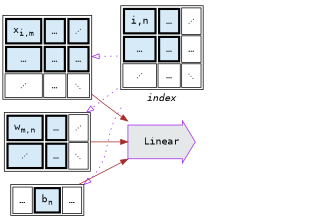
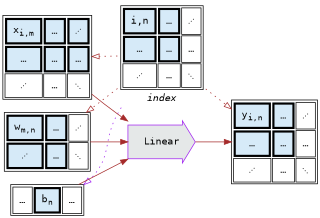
edge "i,n" -> "x": color purple -> brown
edge "i,n" -> "w": color purple -> brown
node "y": added
